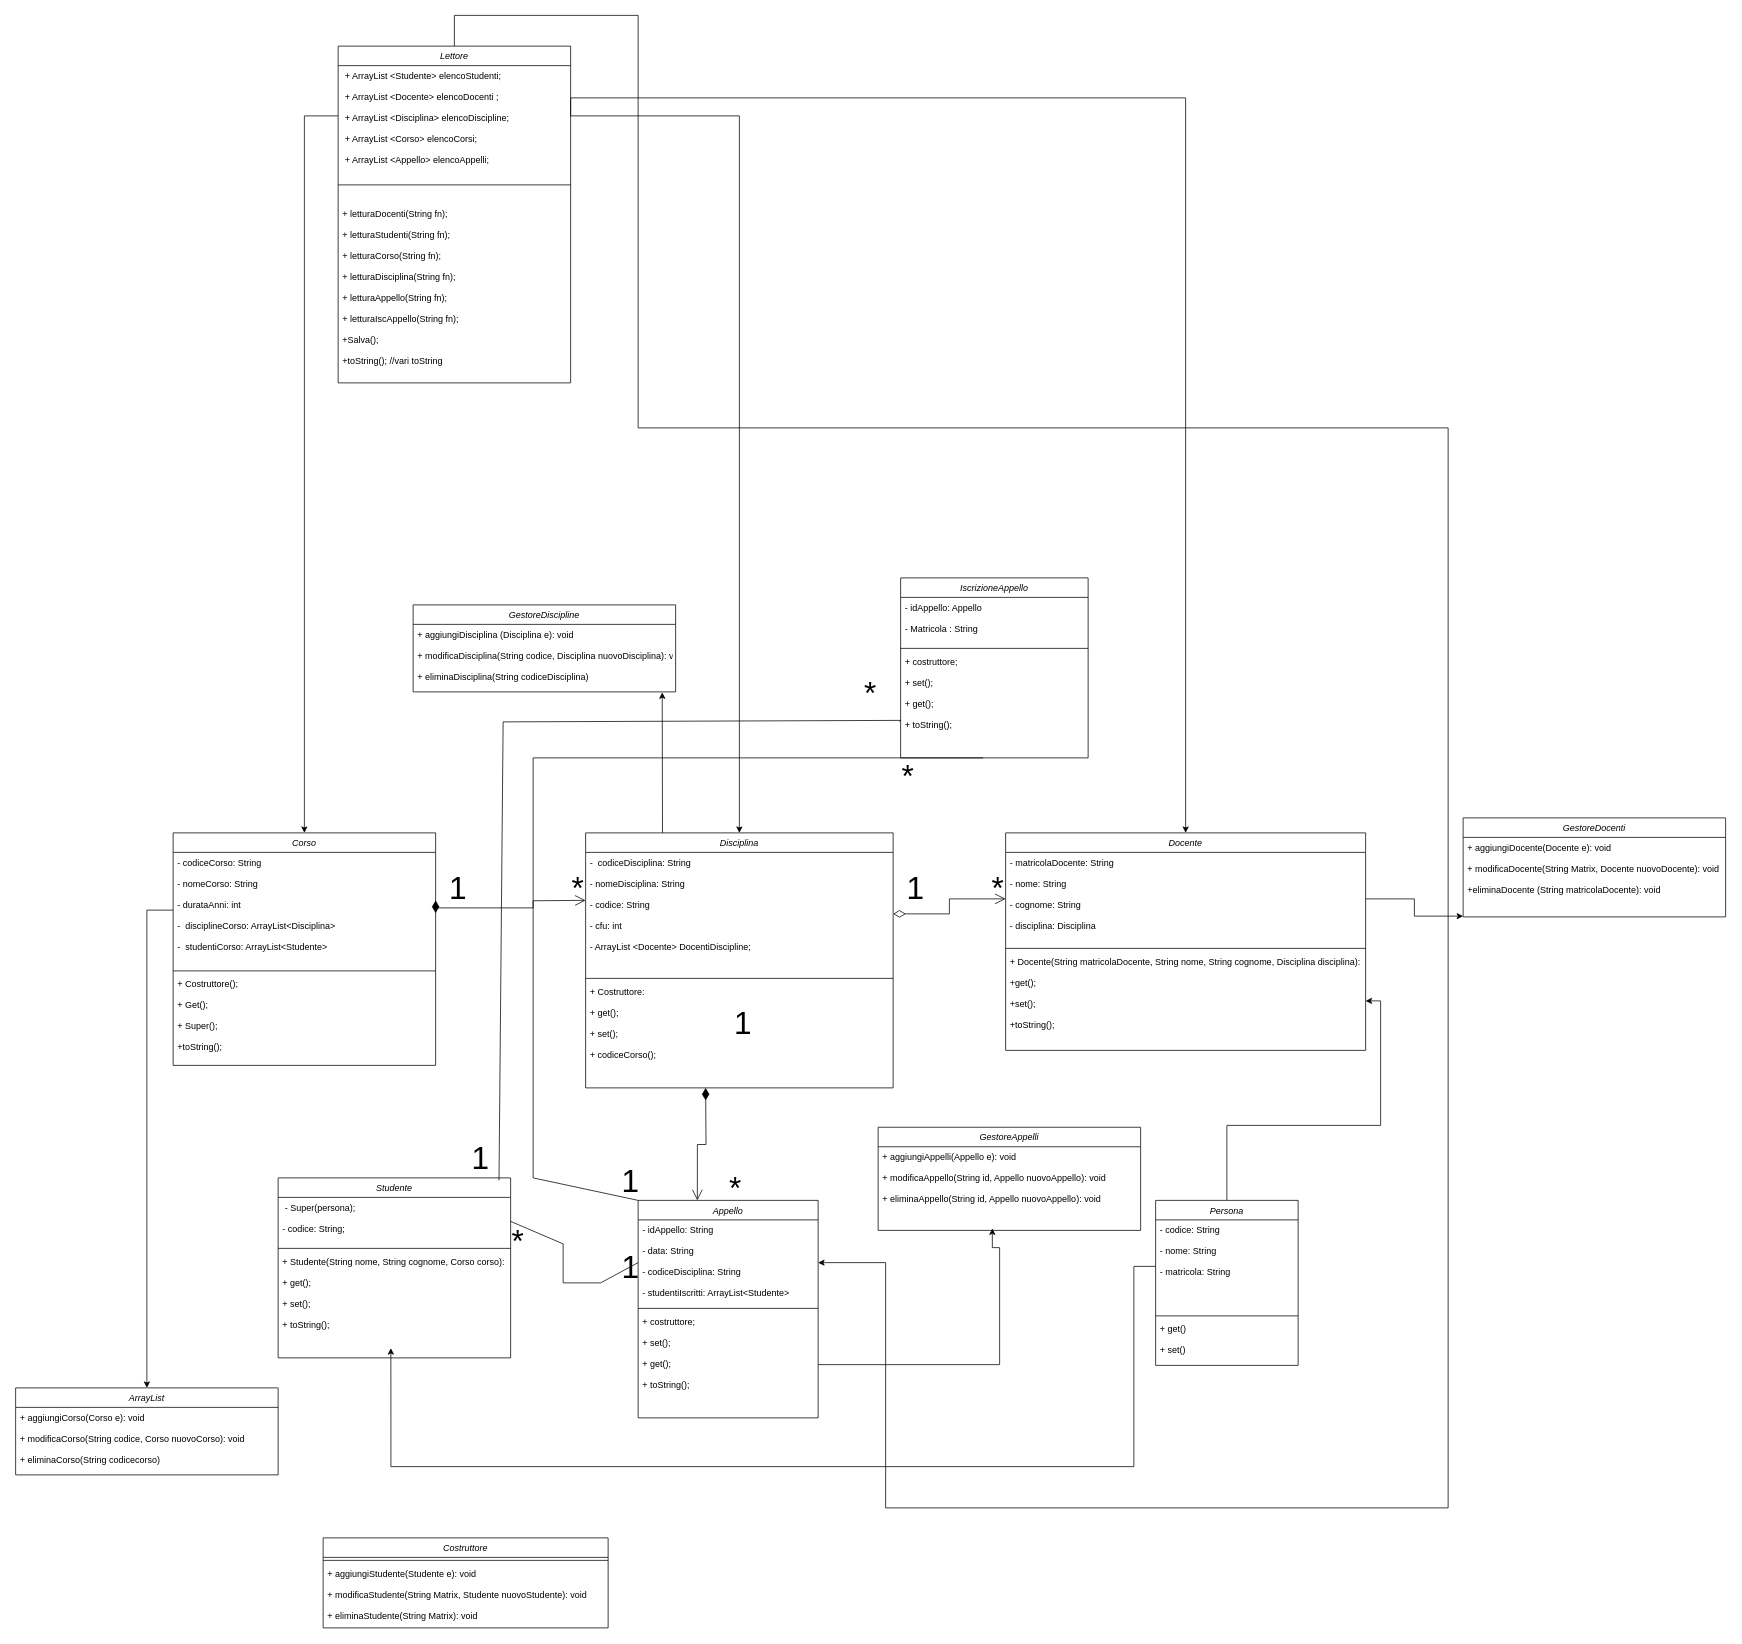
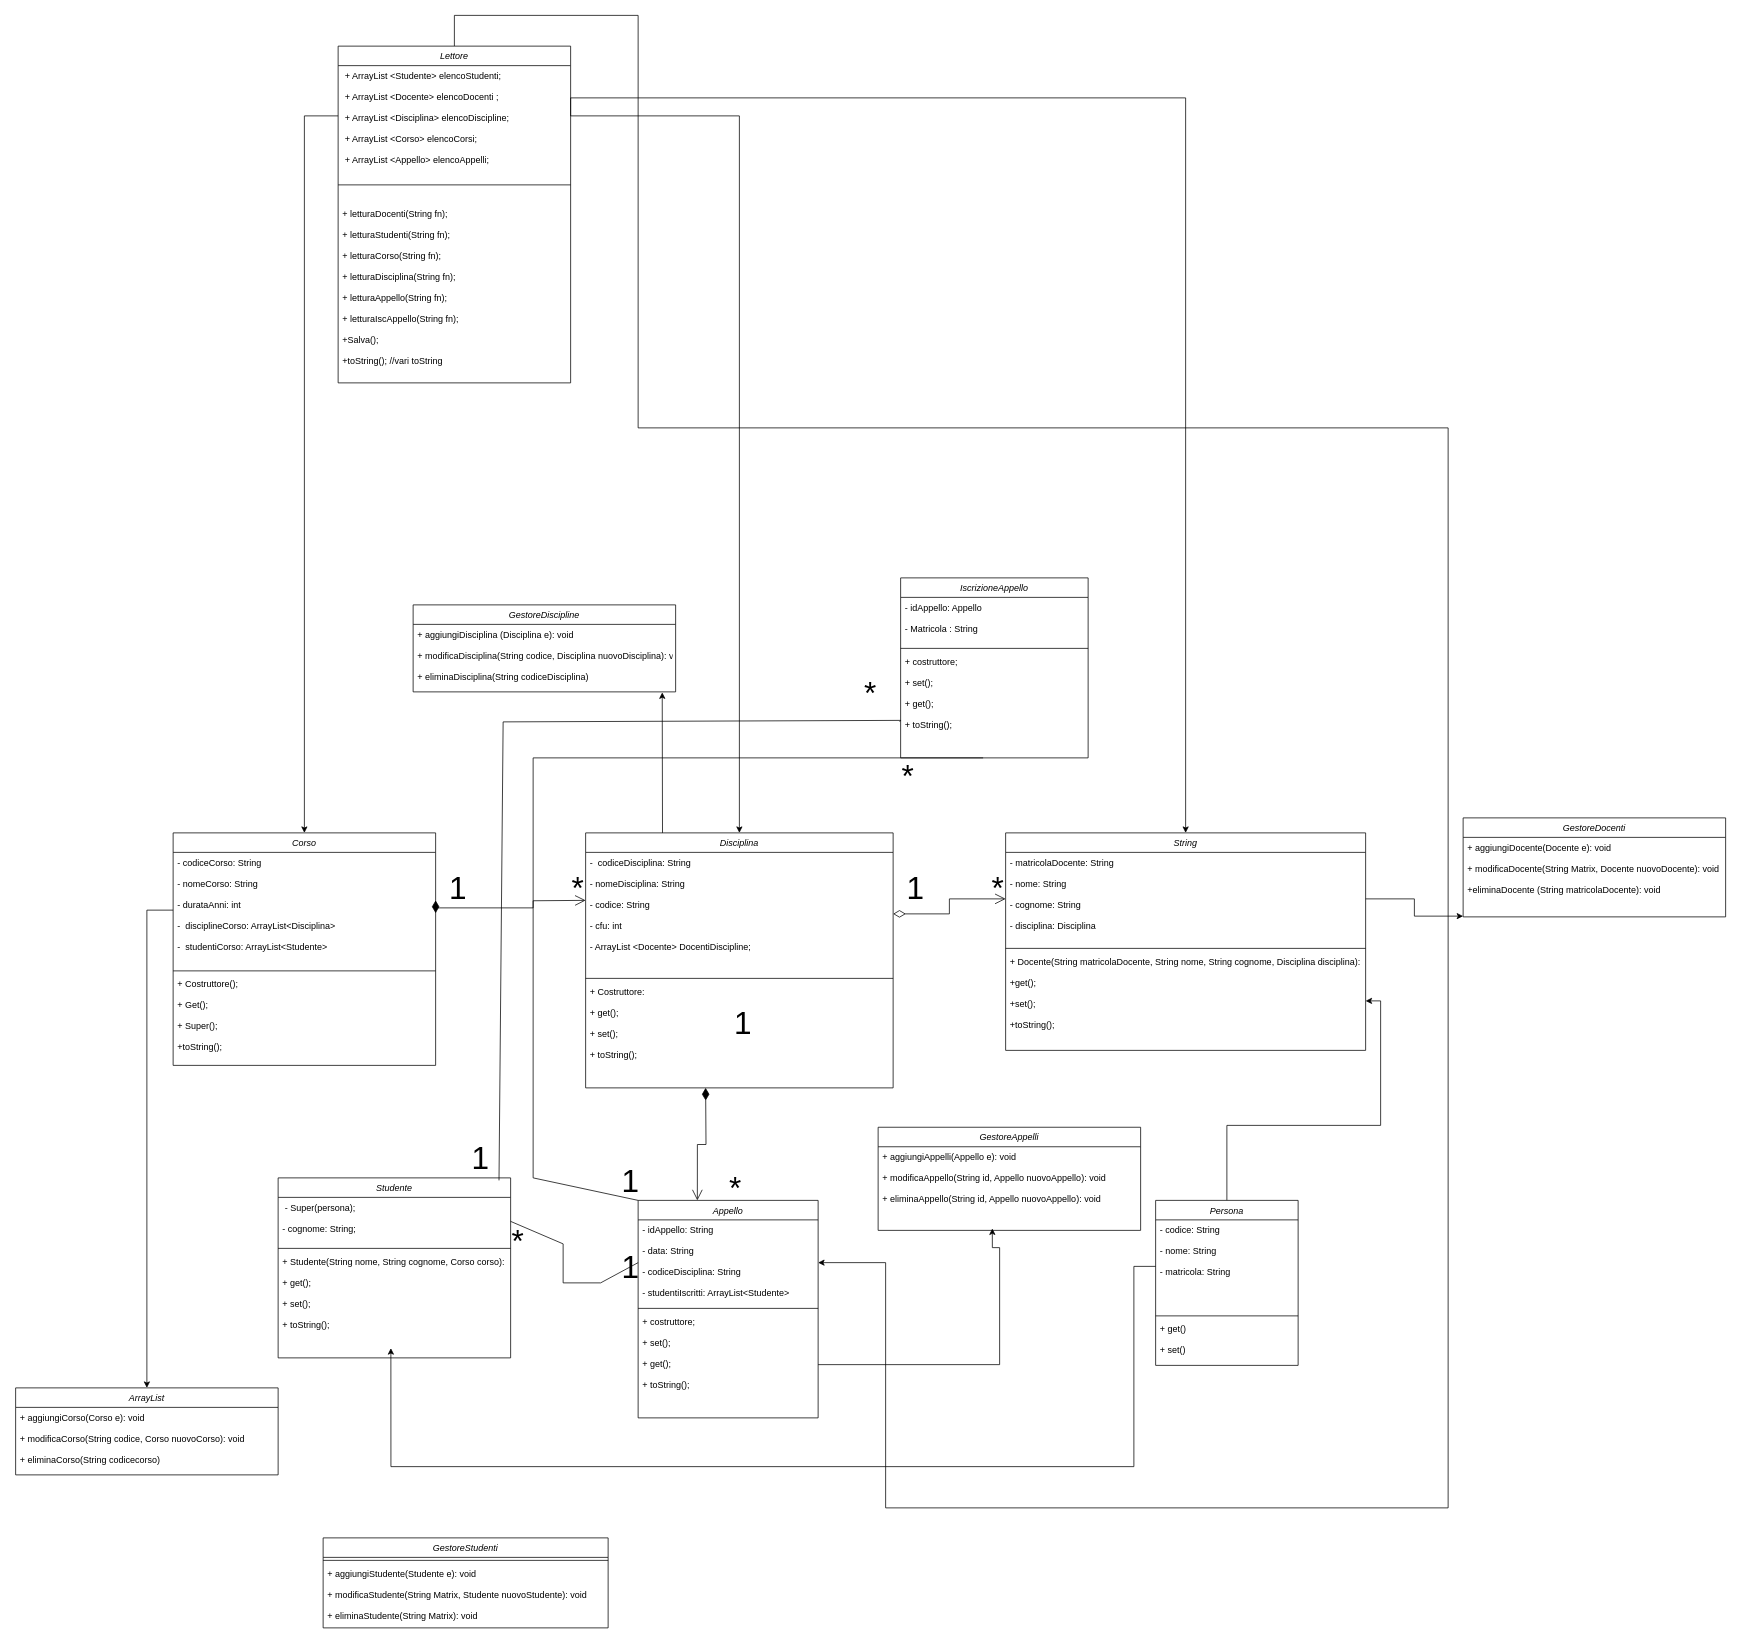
node "Docente": label "Docente" -> "String"
node "+ Costruttore: + get(); + set(); + codiceCorso();": label "+ Costruttore: + get(); + set(); + codiceCorso();" -> "+ Costruttore: + get(); + set(); + toString();"
node "- Super(persona); - codice: String;": label "- Super(persona); - codice: String;" -> "- Super(persona); - cognome: String;"
node "Costruttore": label "Costruttore" -> "GestoreStudenti"
